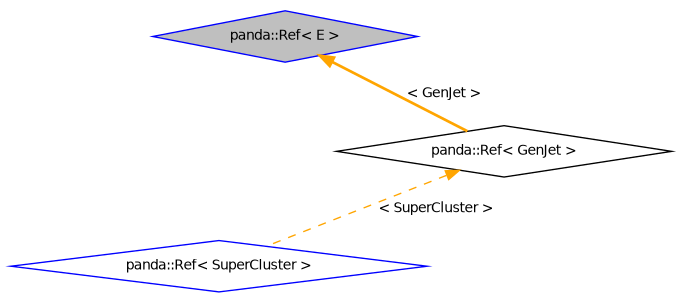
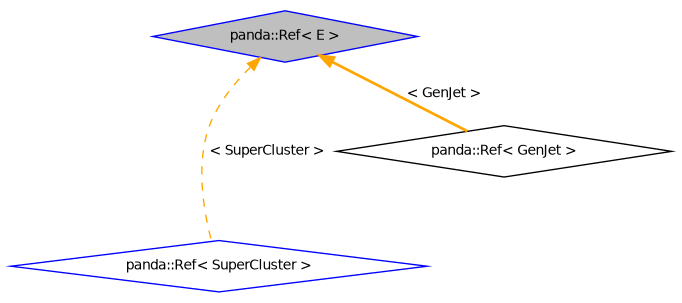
edge "panda::Ref< SuperCluster >" -> "panda::Ref< GenJet >": now "panda::Ref< SuperCluster >" -> "panda::Ref< E >"
